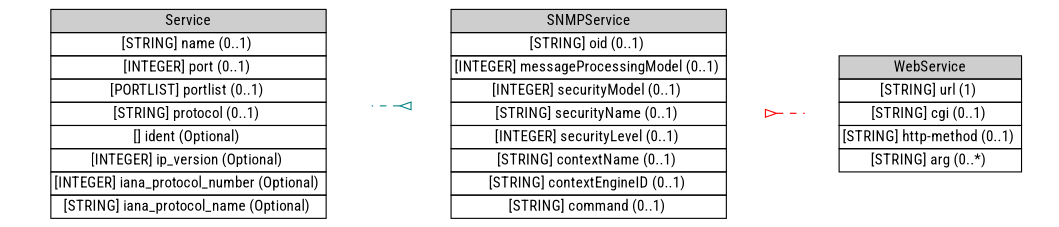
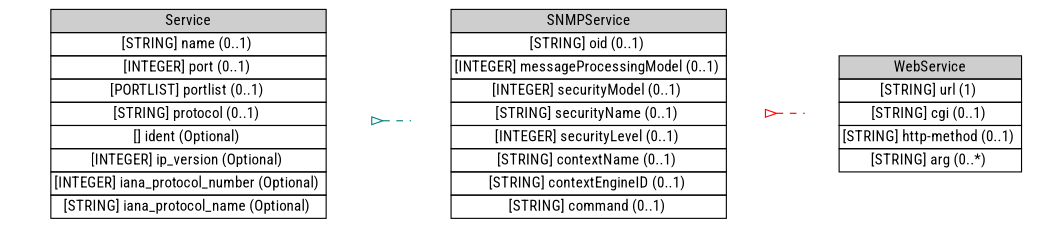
edge "Service" -> "SNMPService": reversed
